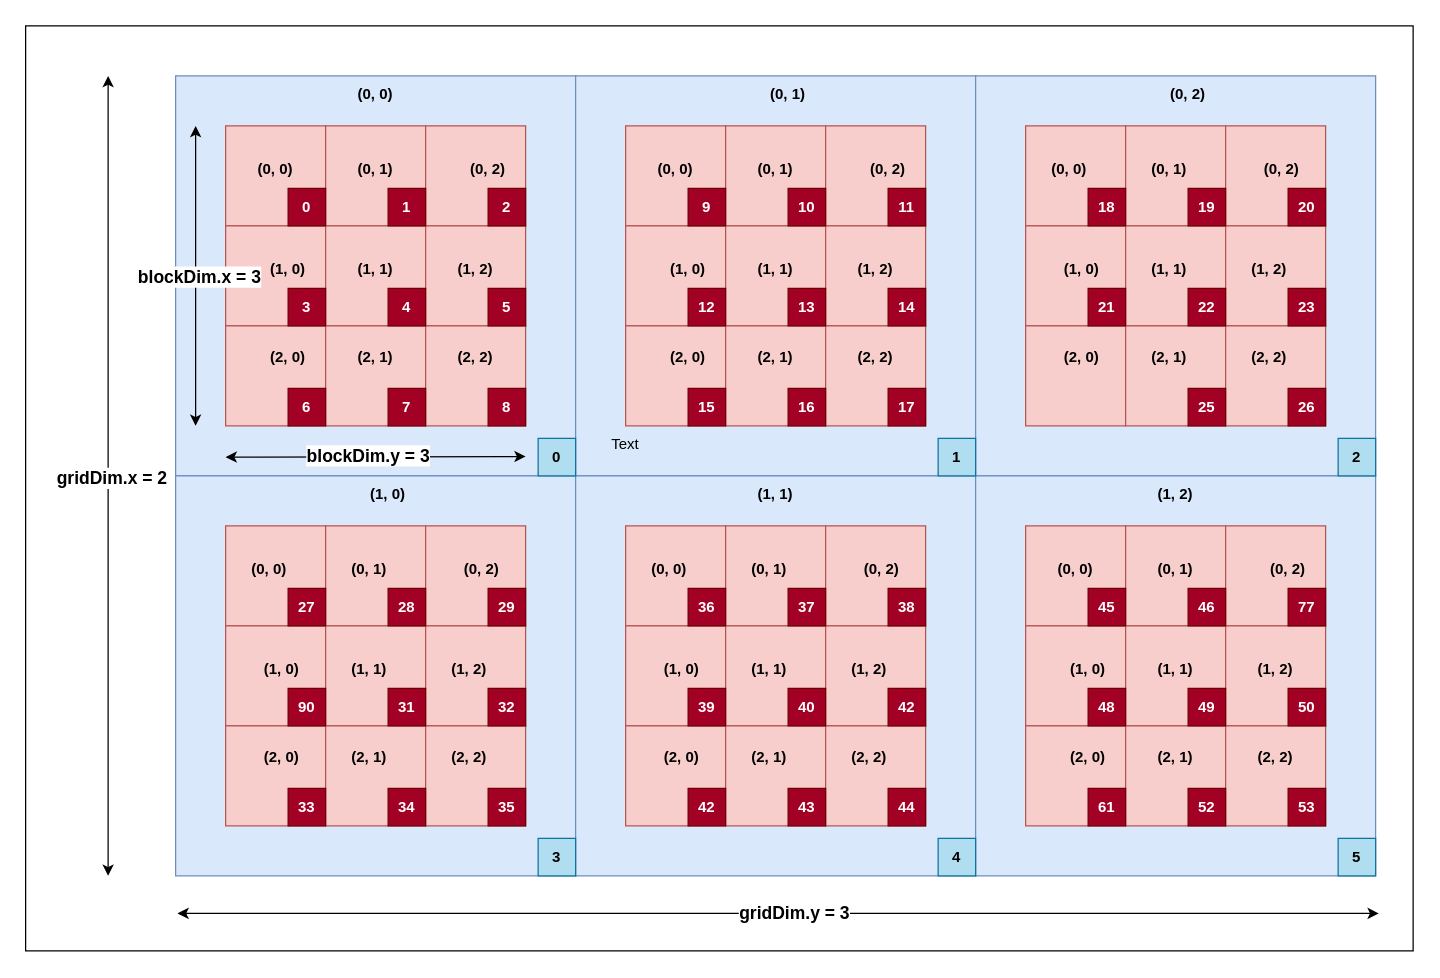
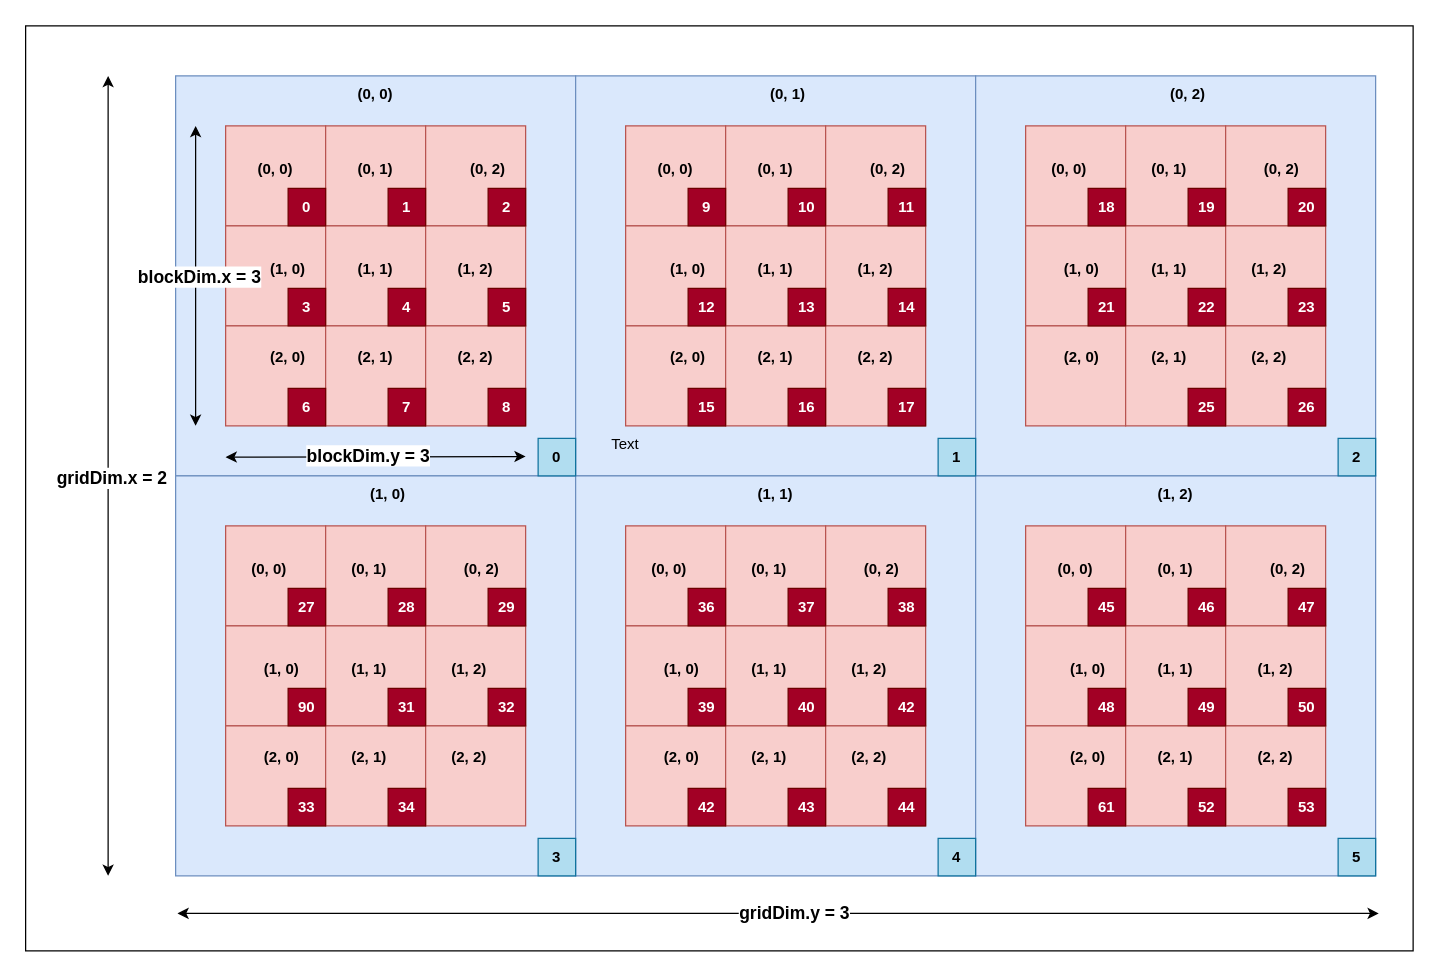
node "77": label "77" -> "47"
node "35": removed
